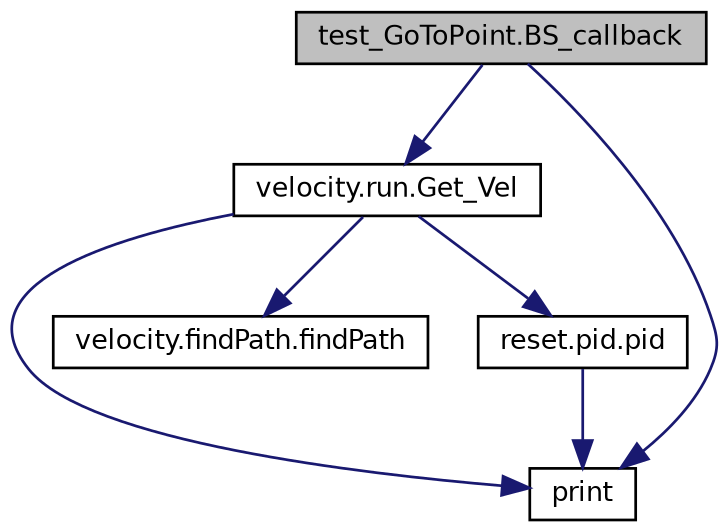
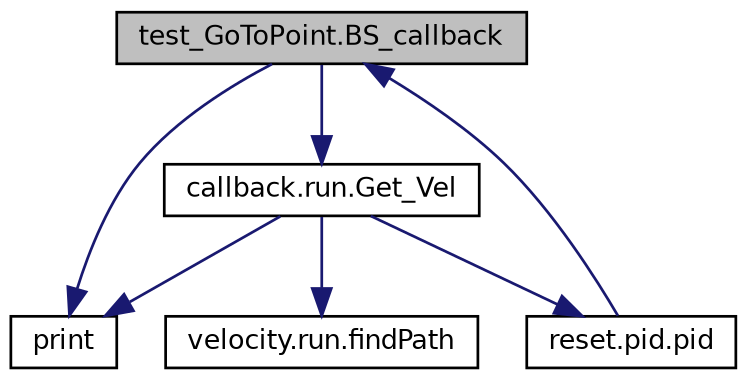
node "velocity.run.Get_Vel": label "velocity.run.Get_Vel" -> "callback.run.Get_Vel"
node "velocity.findPath.findPath": label "velocity.findPath.findPath" -> "velocity.run.findPath"
edge "reset.pid.pid" -> "print": now "reset.pid.pid" -> "test_GoToPoint.BS_callback"
